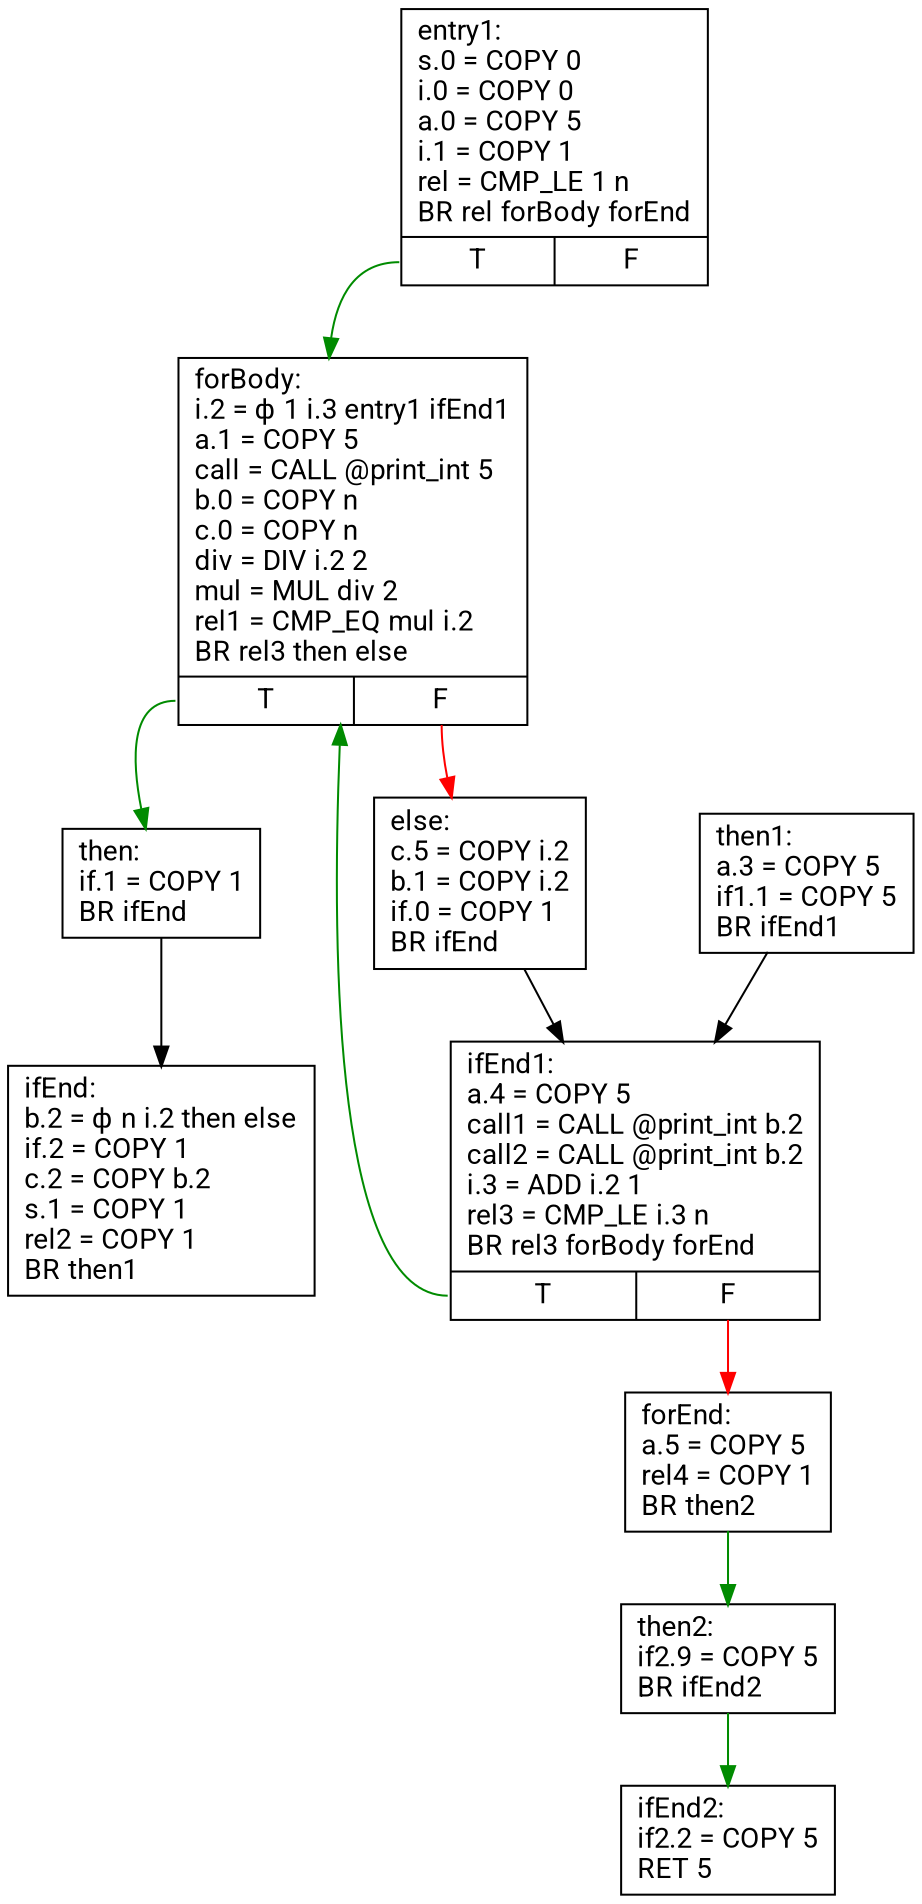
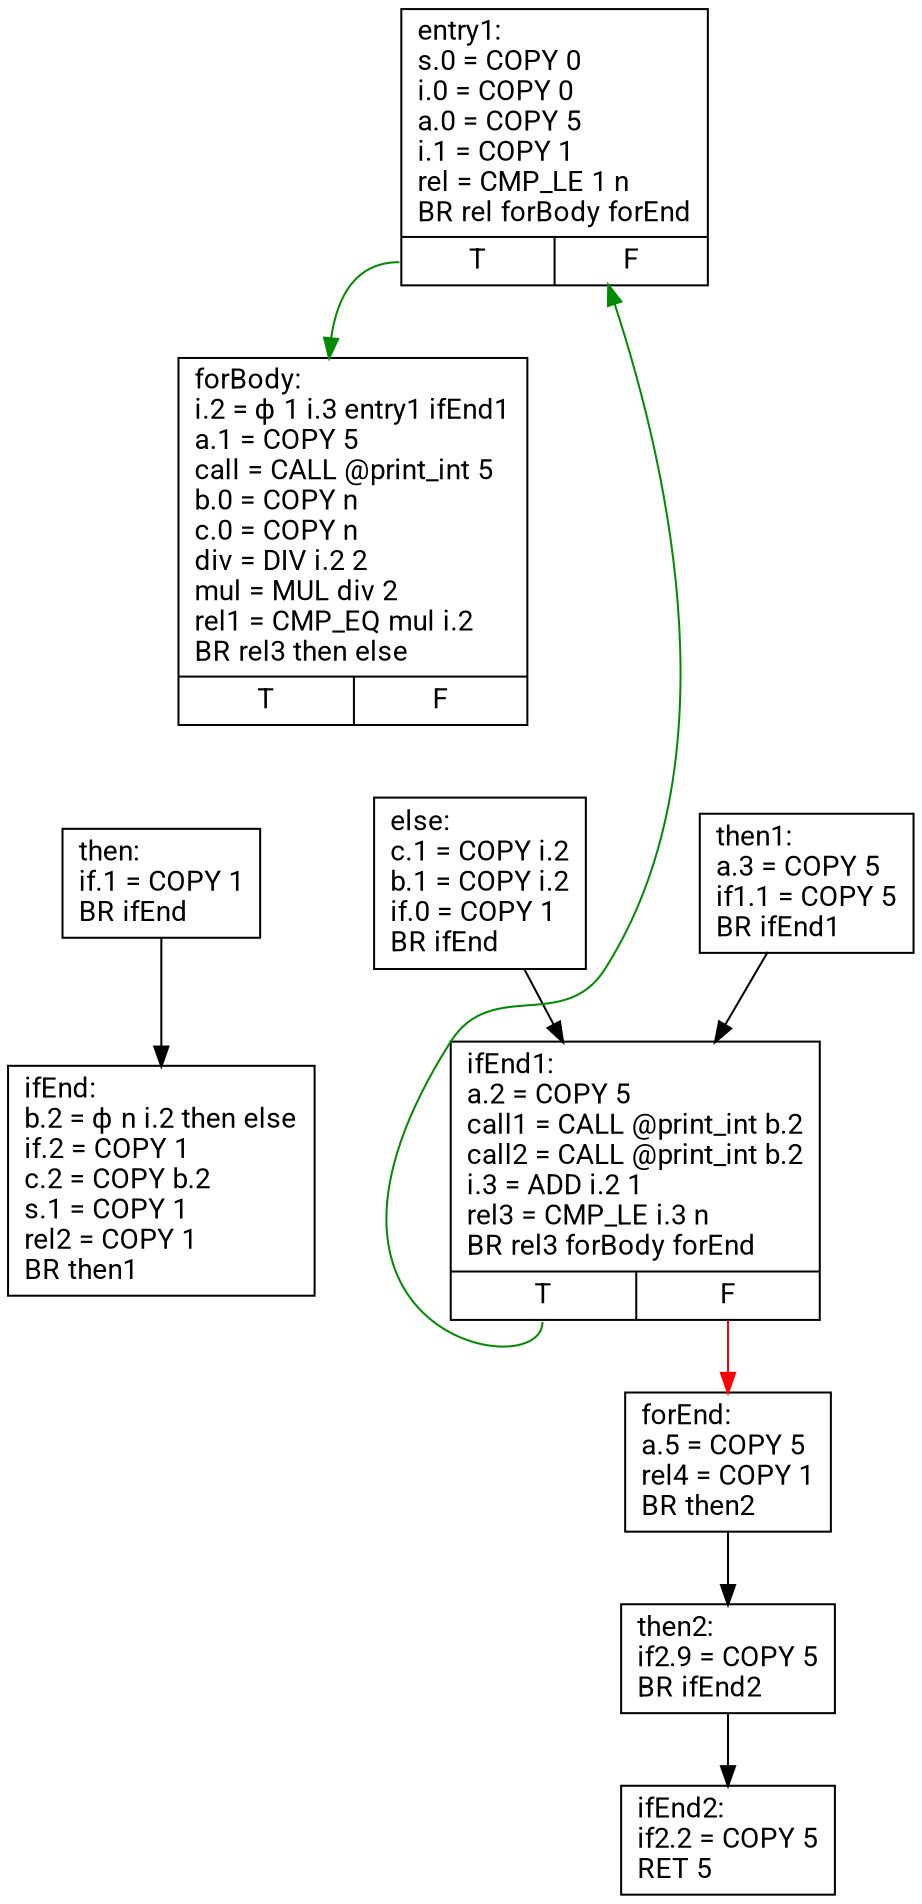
edge "forBody:" -> "then:": removed
edge "forBody:" -> "else:": removed
node "else:": text "c.5 = COPY i.2" -> "c.1 = COPY i.2"
edge "ifEnd1:" -> "forBody:": now "ifEnd1:" -> "entry1:"
node "ifEnd1:": text "a.4 = COPY 5" -> "a.2 = COPY 5"
edge "forEnd:" -> "then2:": color green4 -> black
edge "then2:" -> "ifEnd2:": color green4 -> black
